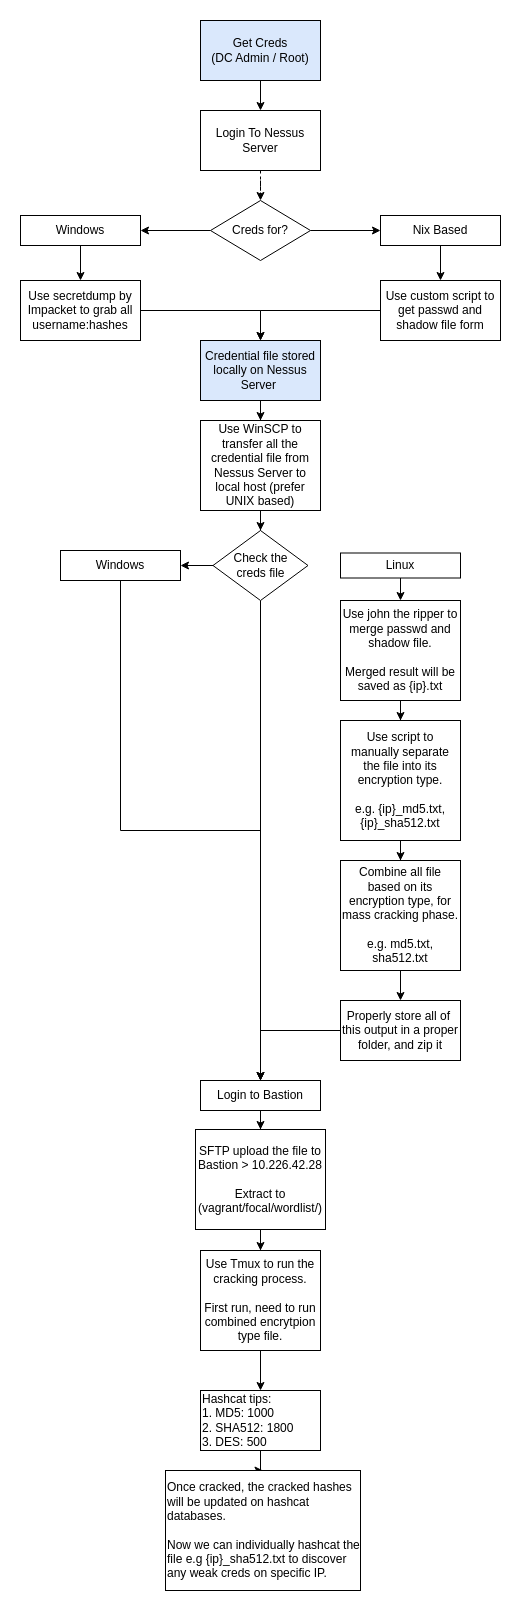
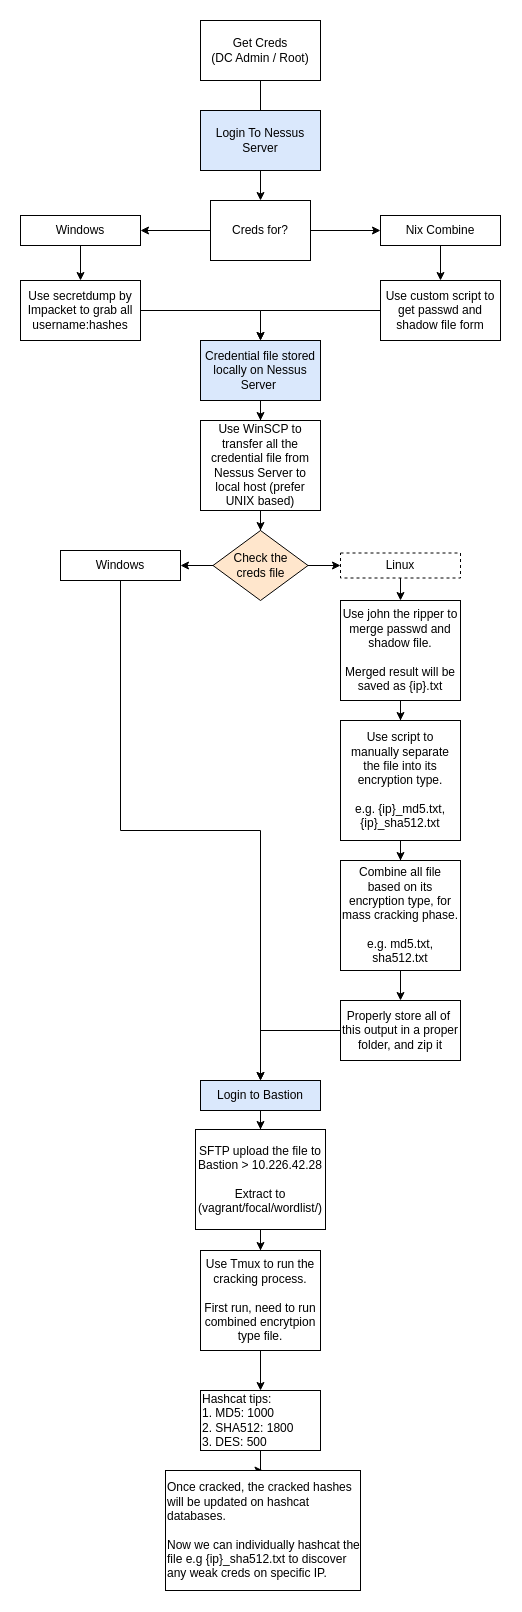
node "Get Creds (DC Admin / Root)": fillcolor #dae8fc -> #ffffff
edge "Get Creds (DC Admin / Root)" -> "Login To Nessus Server": arrowhead classic -> none
node "Login To Nessus Server": fillcolor #ffffff -> #dae8fc
edge "Login To Nessus Server" -> "Creds for?": style dashed -> solid
node "Creds for?": shape diamond -> rectangle
node "Nix Based": label "Nix Based" -> "Nix Combine"
node "Check the creds file": fillcolor #ffffff -> #ffe6cc
node "Linux": style solid -> dashed
edge "Check the creds file" -> "Login to Bastion": now "Check the creds file" -> "Linux"
node "Login to Bastion": fillcolor #ffffff -> #dae8fc
